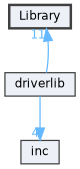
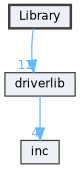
edge "driverlib" -> "Library": reversed
